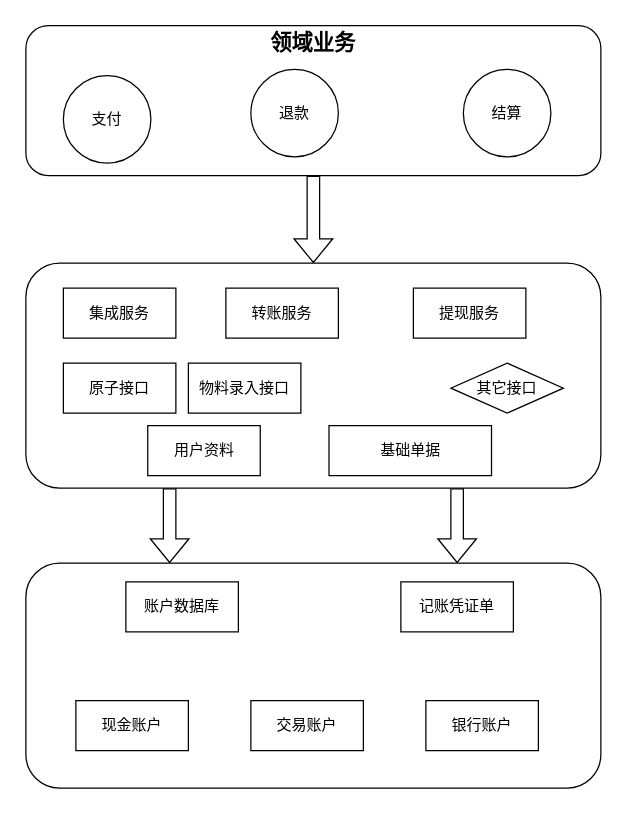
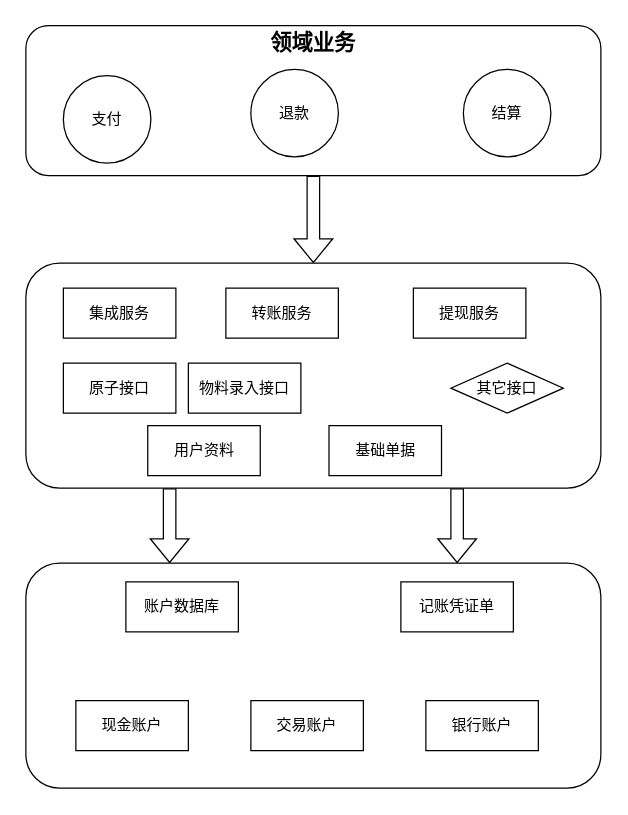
node "基础单据": size 163x50 -> 113x50
